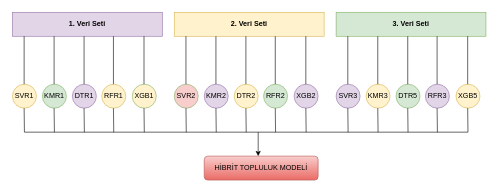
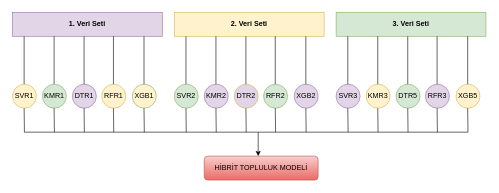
node "SVR2": fillcolor #f8cecc -> #d5e8d4
node "DTR2": fillcolor #fff2cc -> #e1d5e7
